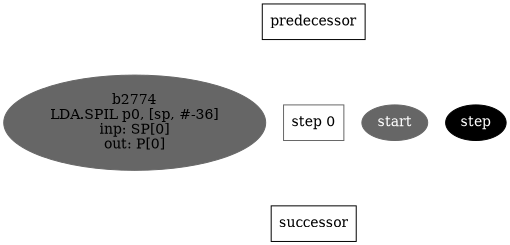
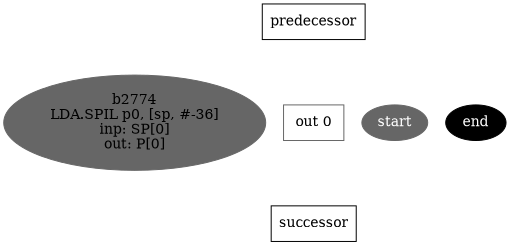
node "step 0": label "step 0" -> "out 0"
node "step": label "step" -> "end"
